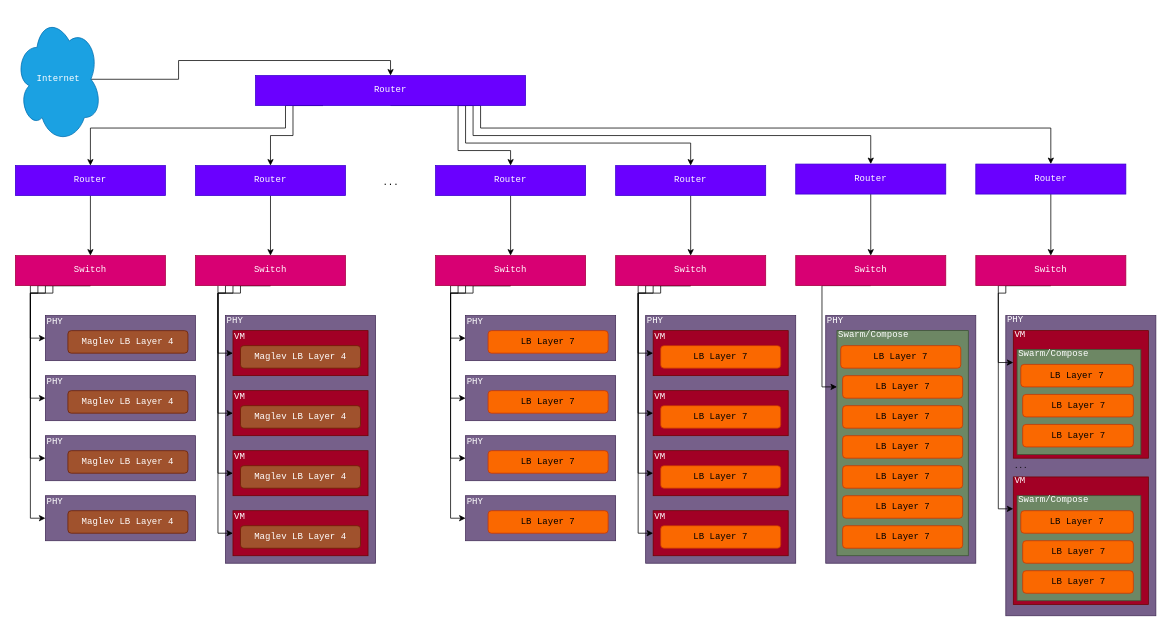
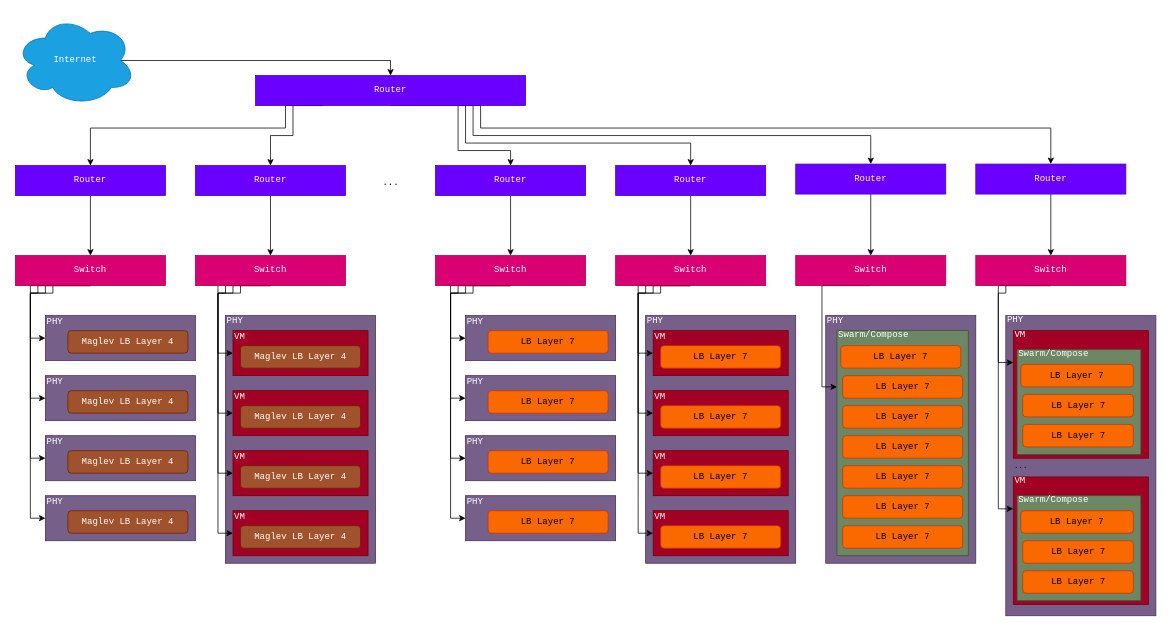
node "Internet": size 86x128 -> 120x90
